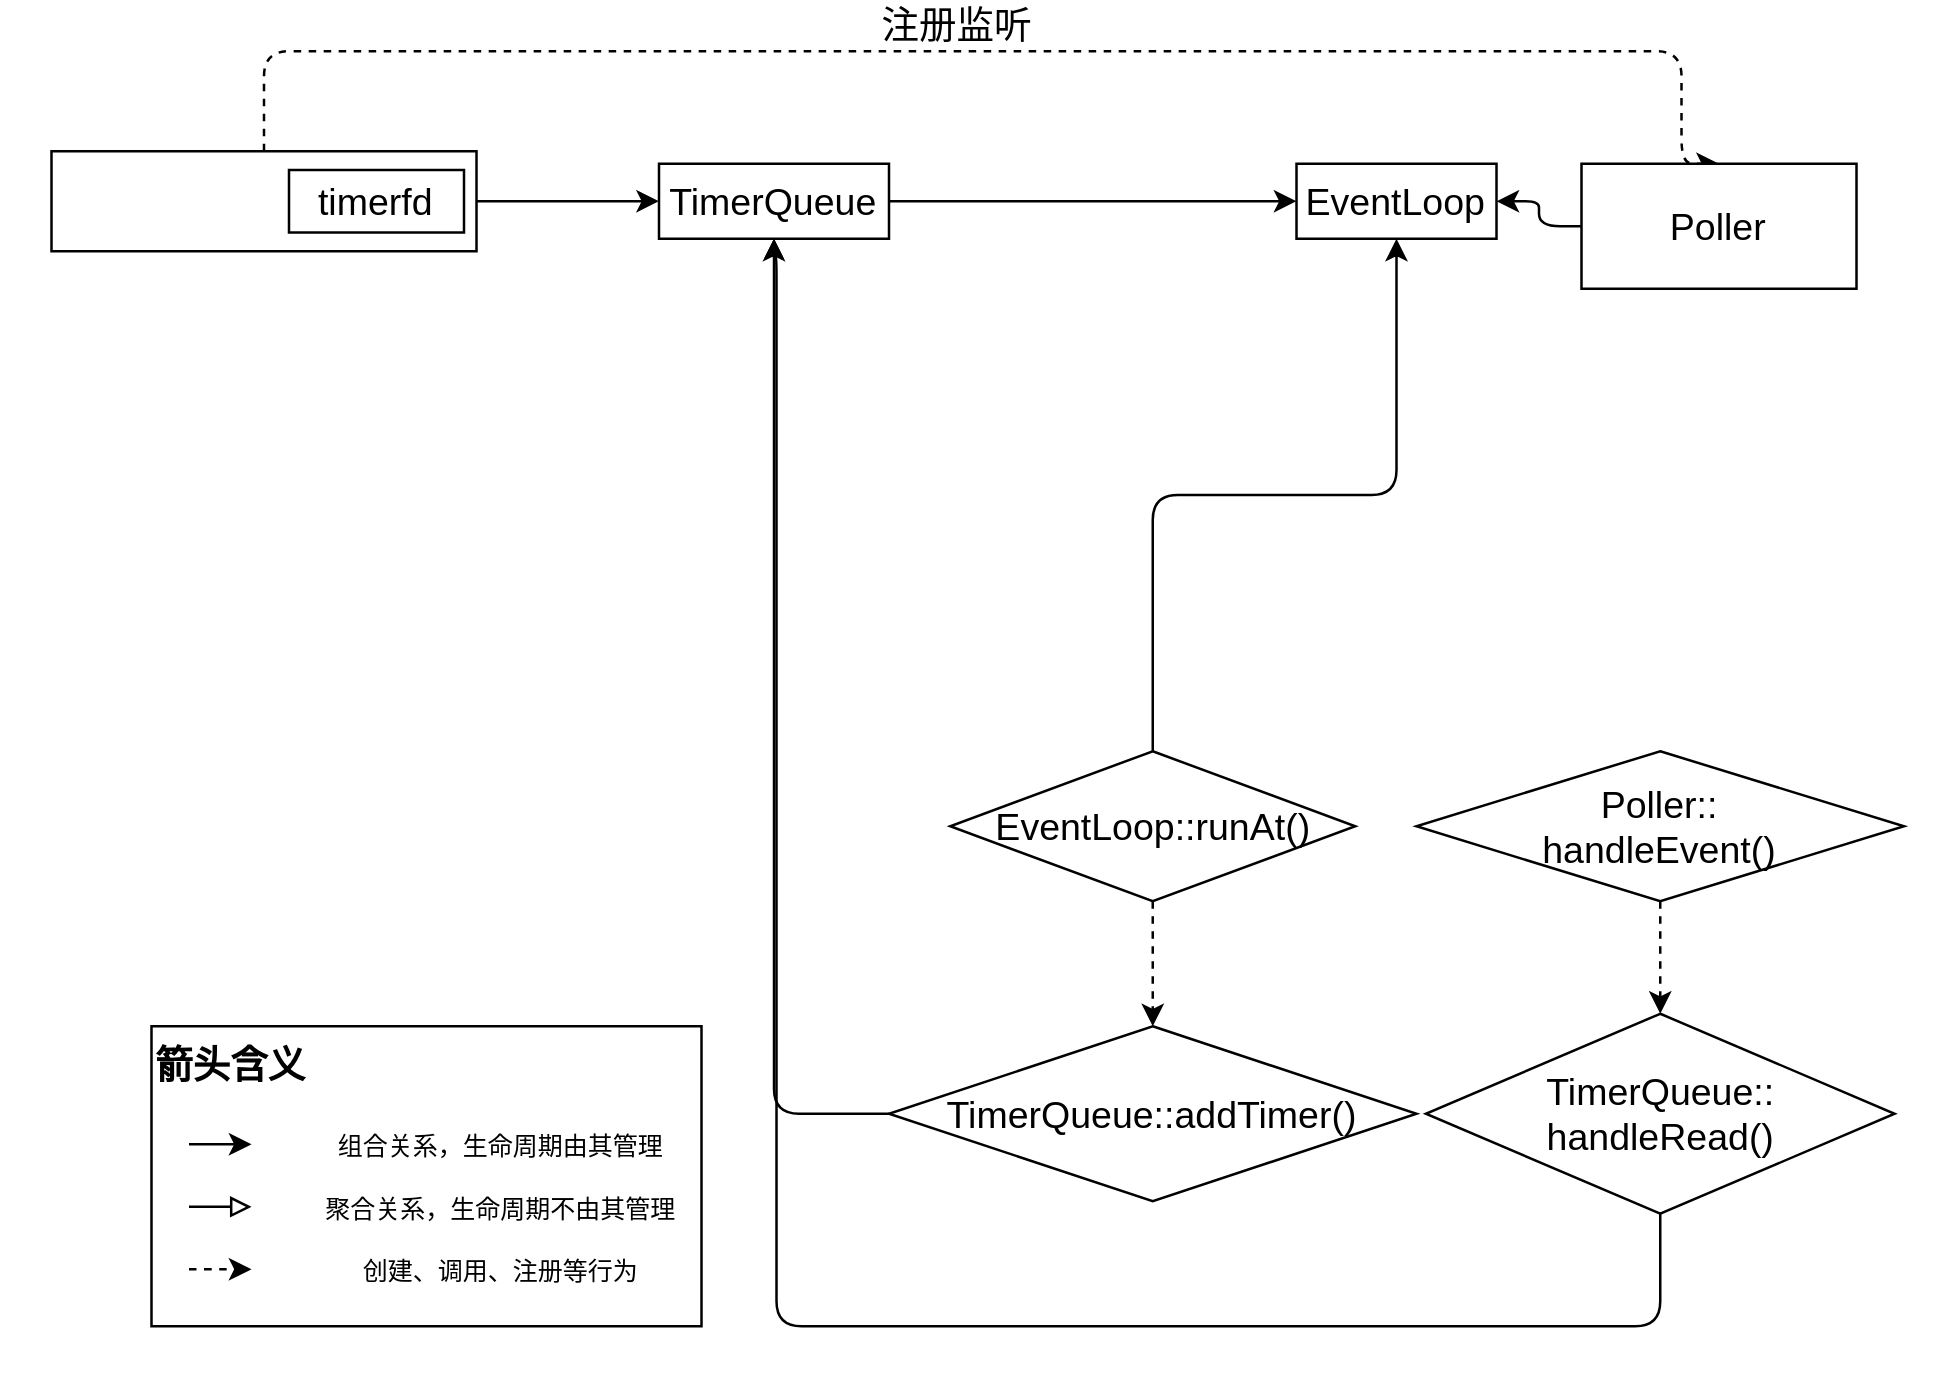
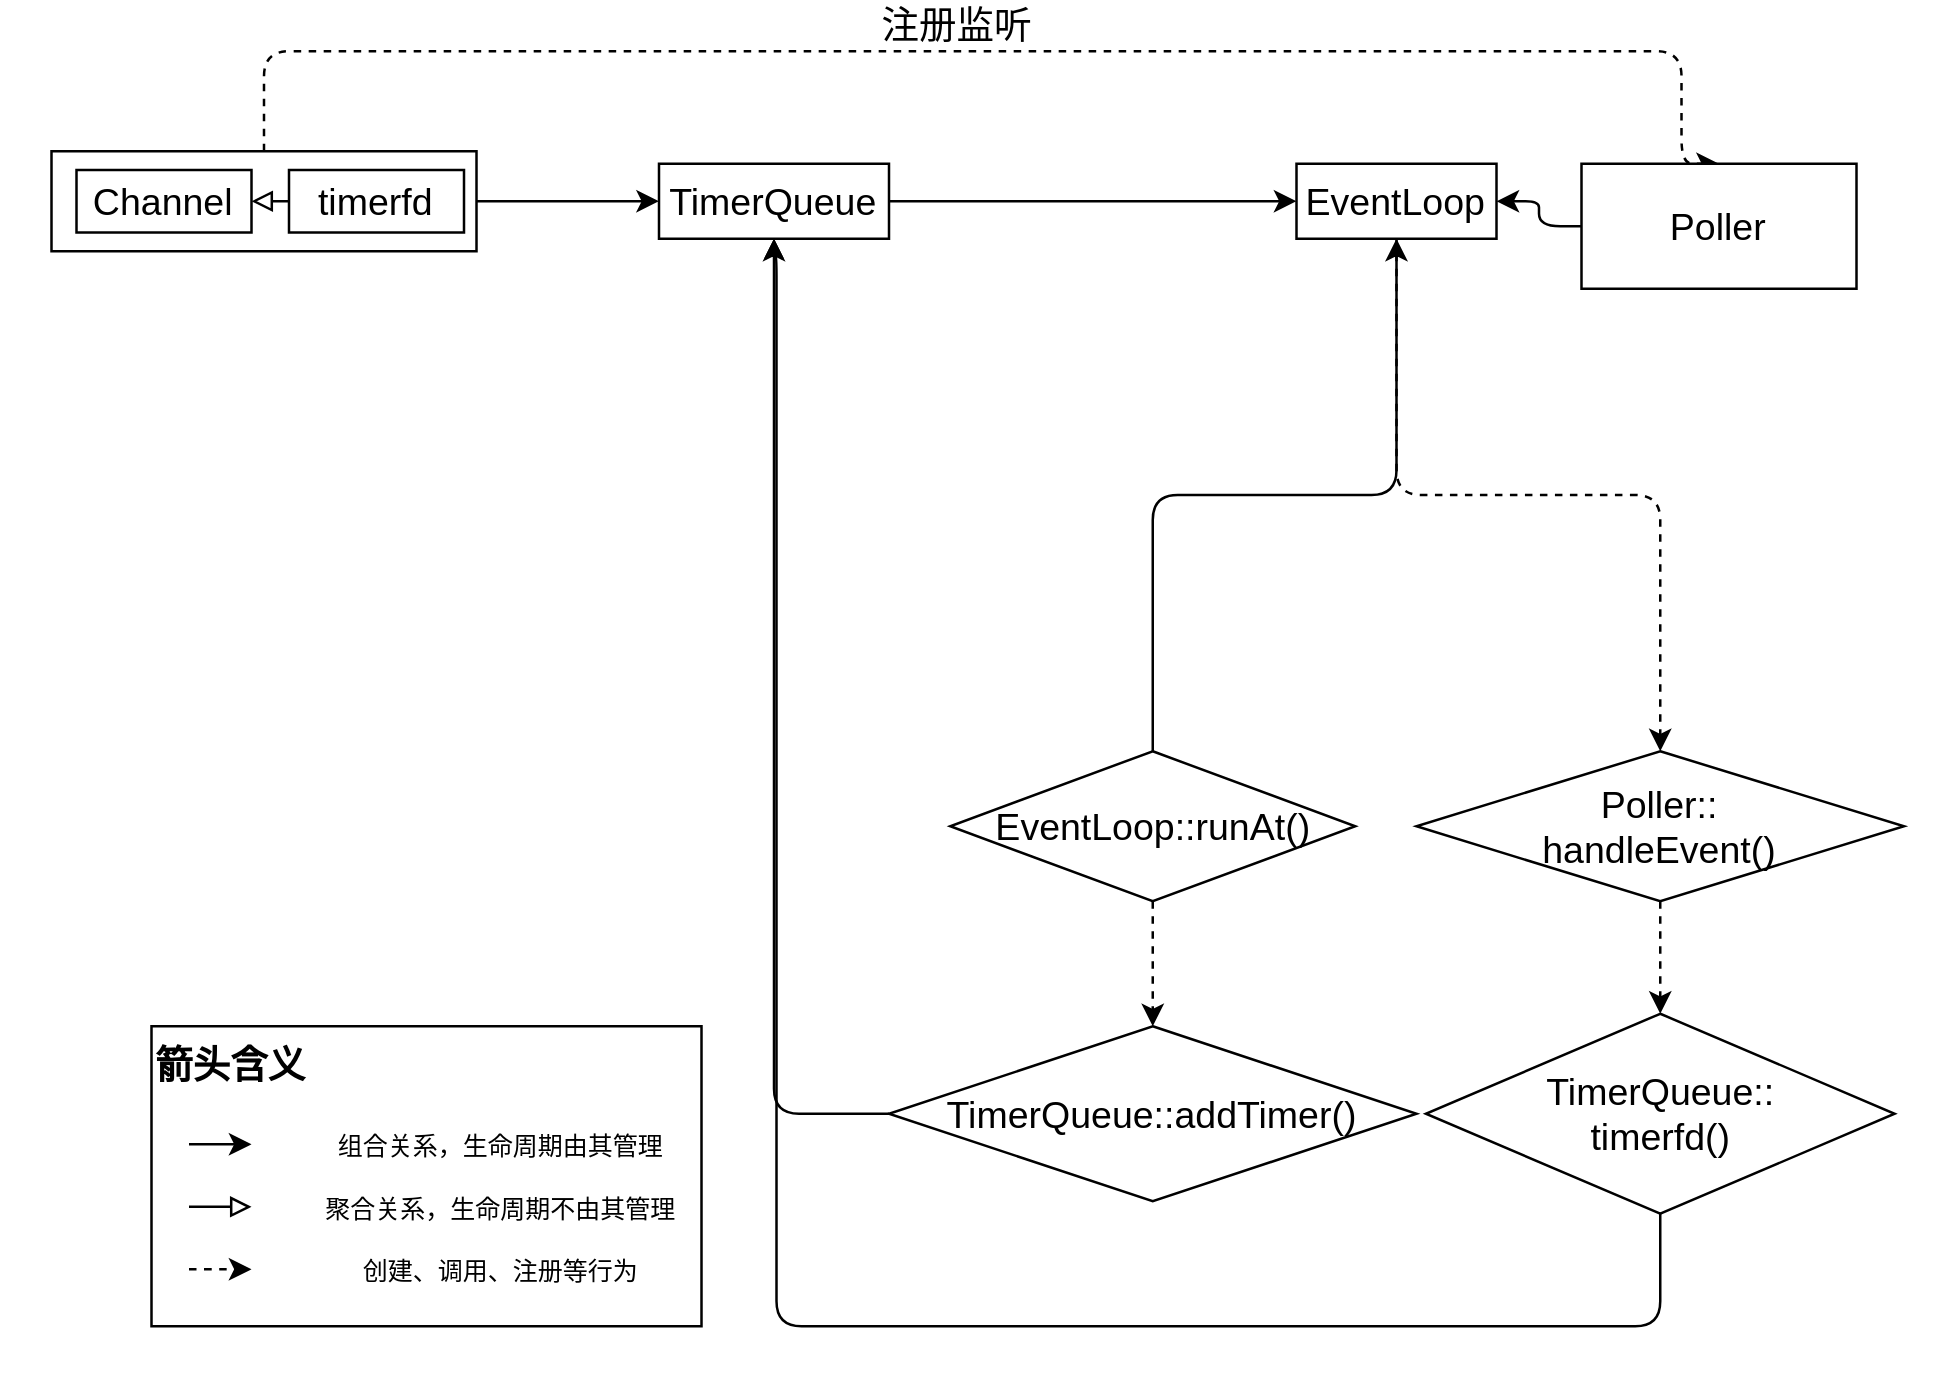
node "Channel": added
edge "timerfd" -> "Channel": added
edge "EventLoop" -> "Poller:: handleEvent()": added
node "TimerQueue:: handleRead()": label "TimerQueue:: handleRead()" -> "TimerQueue:: timerfd()"
